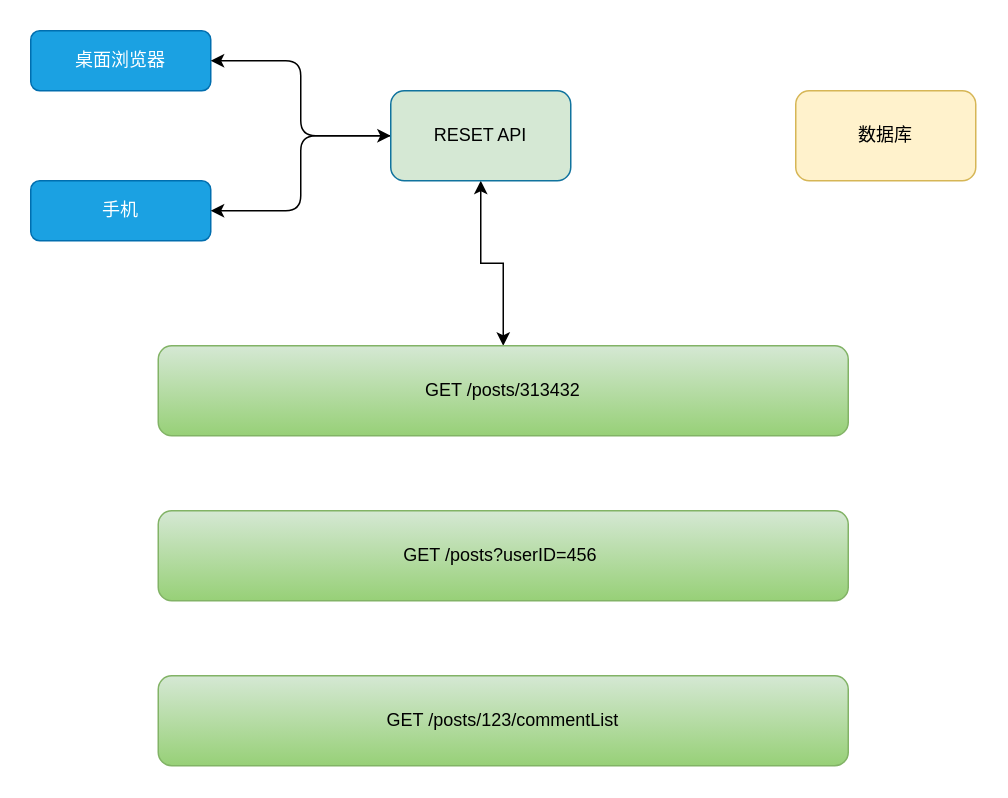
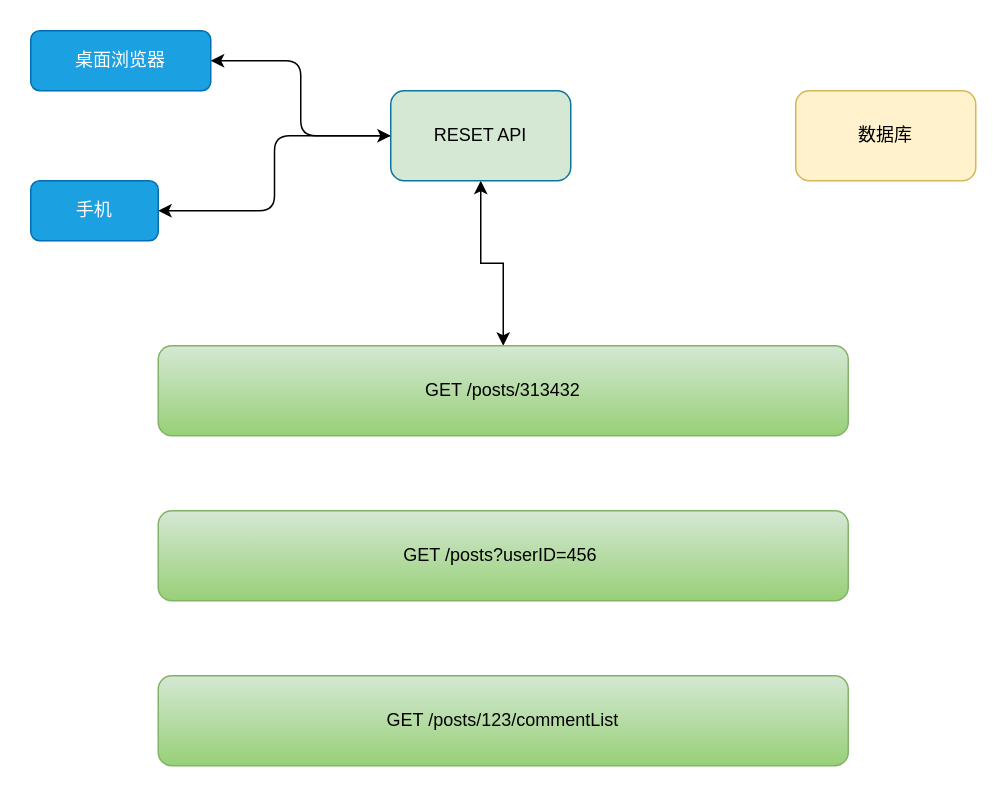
node "手机": size 180x60 -> 128x60
